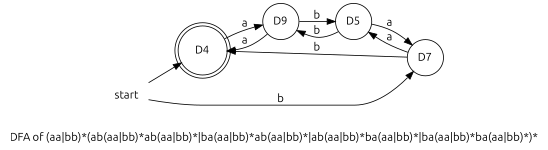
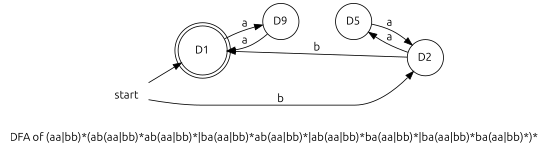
edge "D9" -> "D5": removed, label "b"
edge "D5" -> "D9": removed, label "b"
node "D4": label "D4" -> "D1"
node "D7": label "D7" -> "D2"
